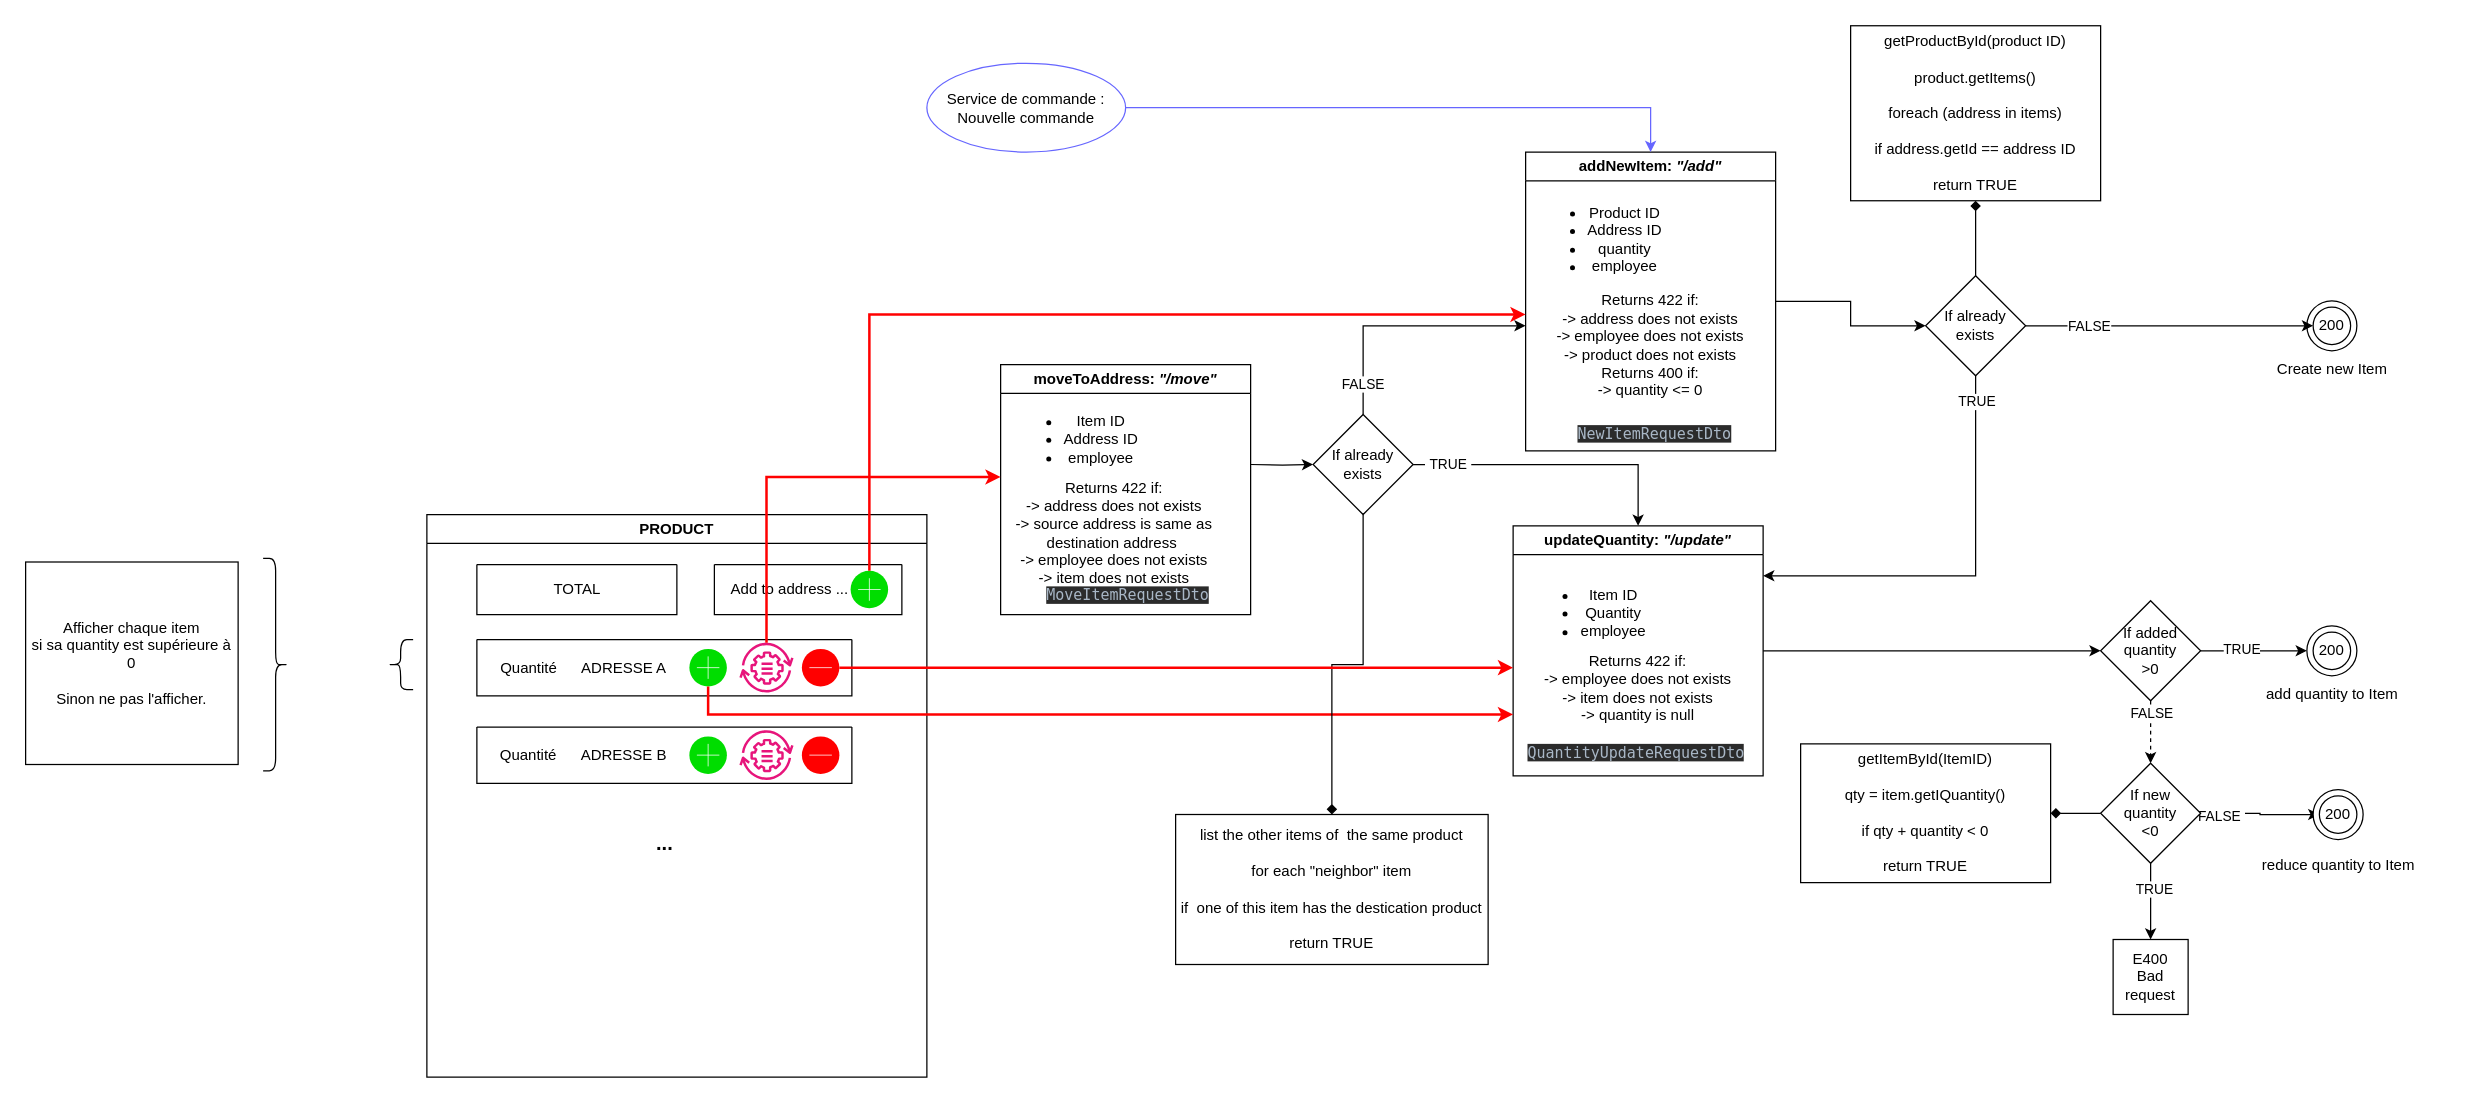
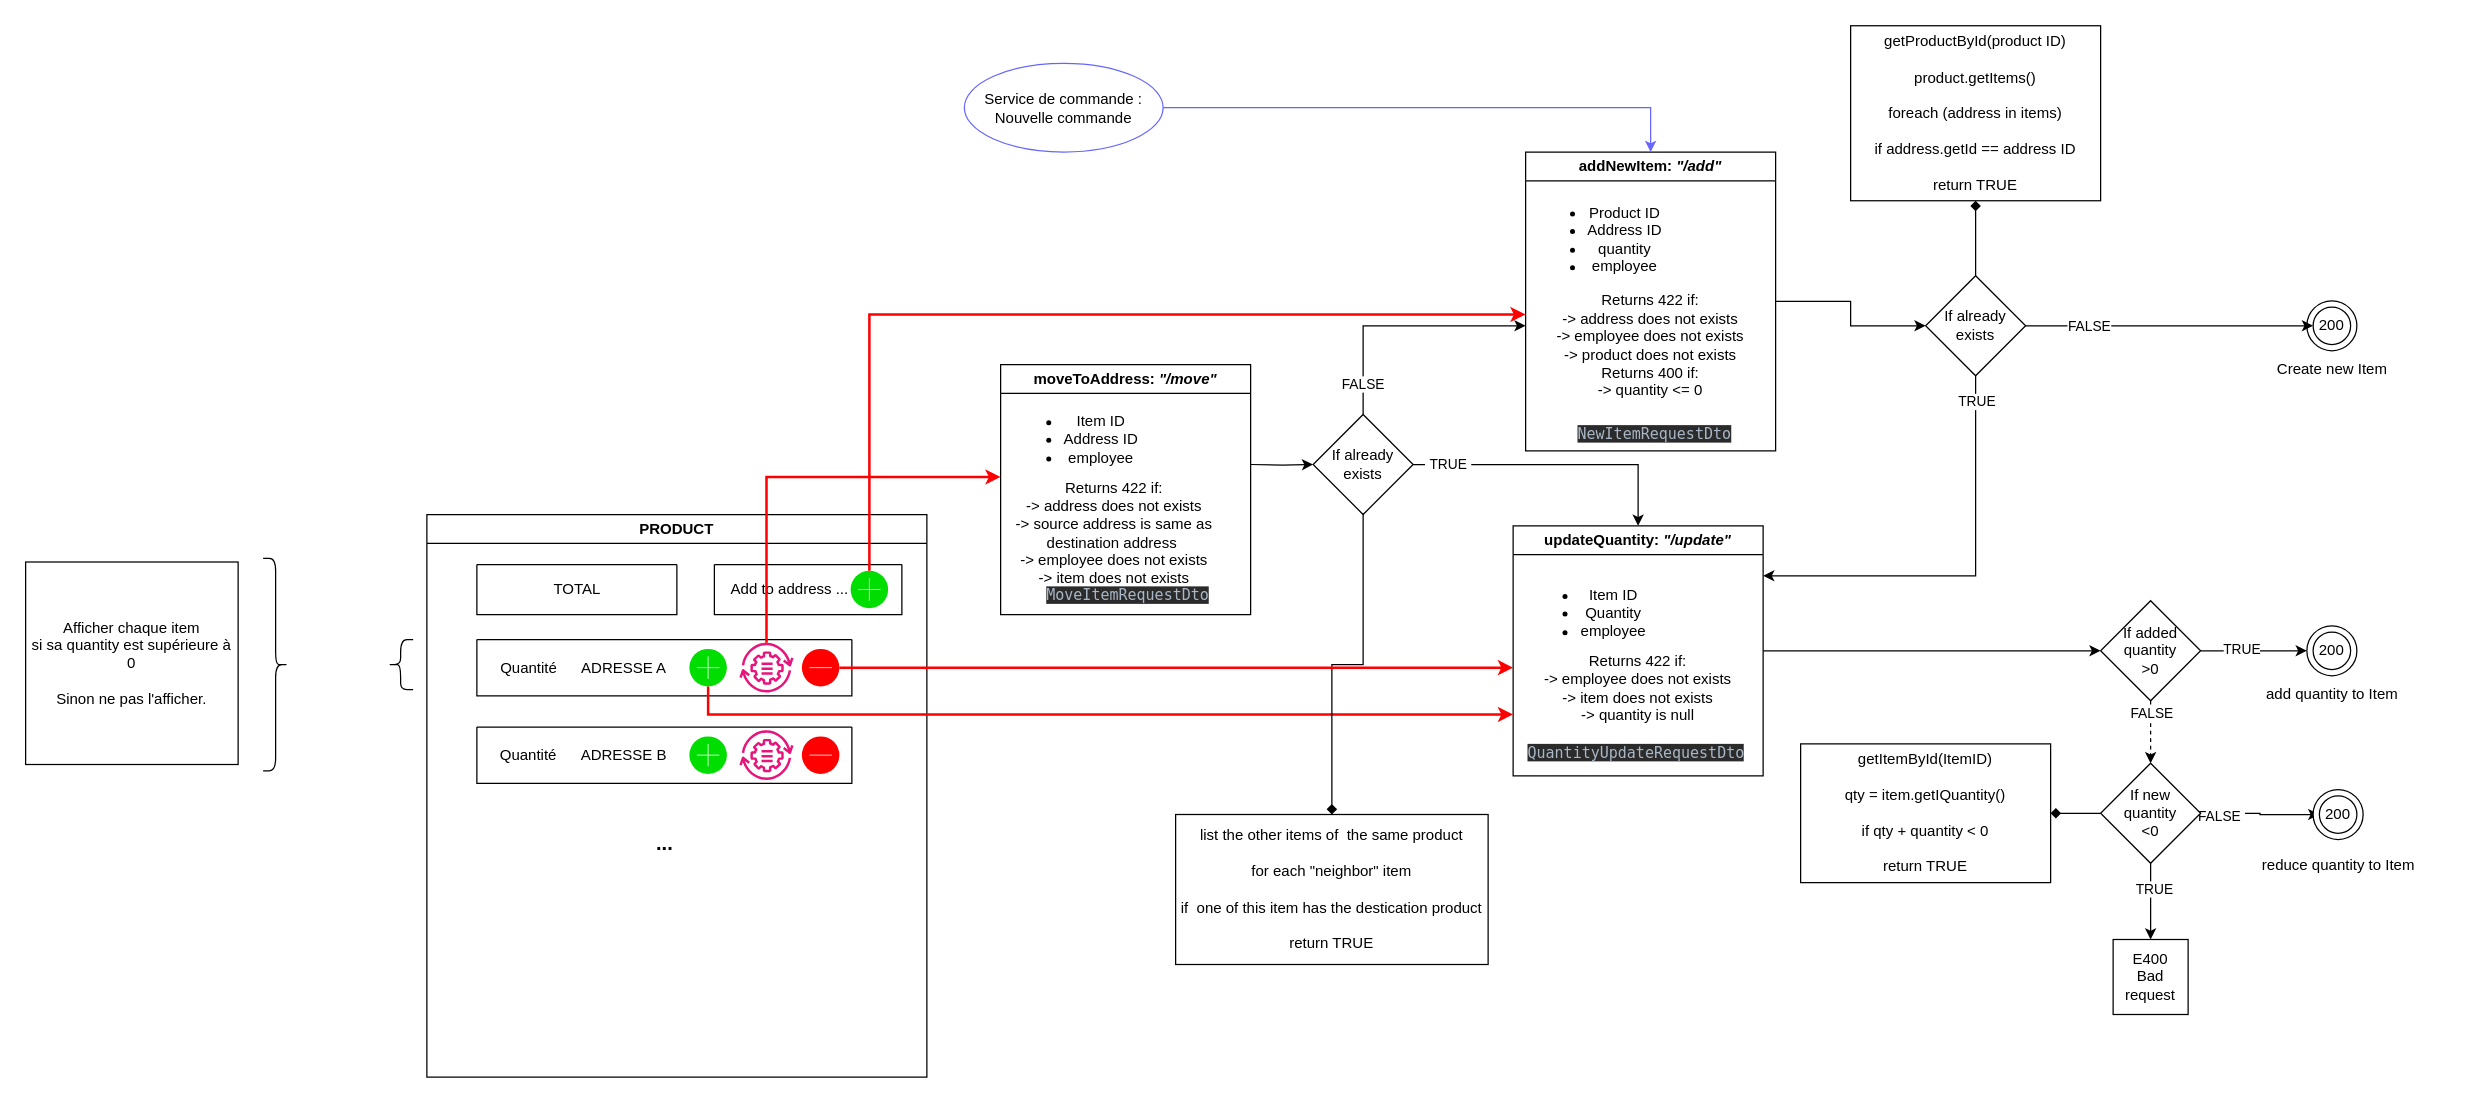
node "Service de commande : Nouvelle commande": moved (1026, 108) -> (1064, 108)
